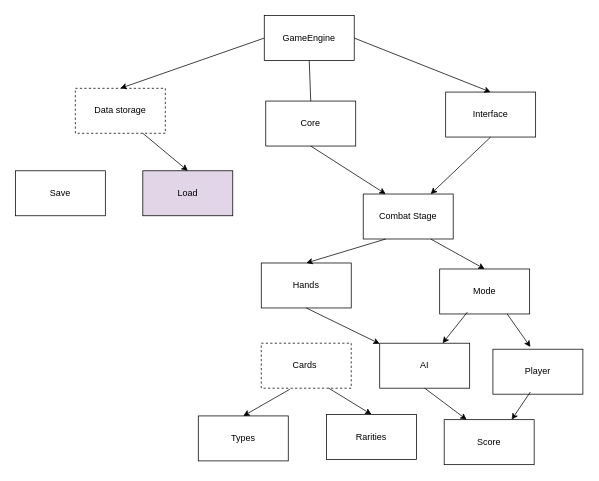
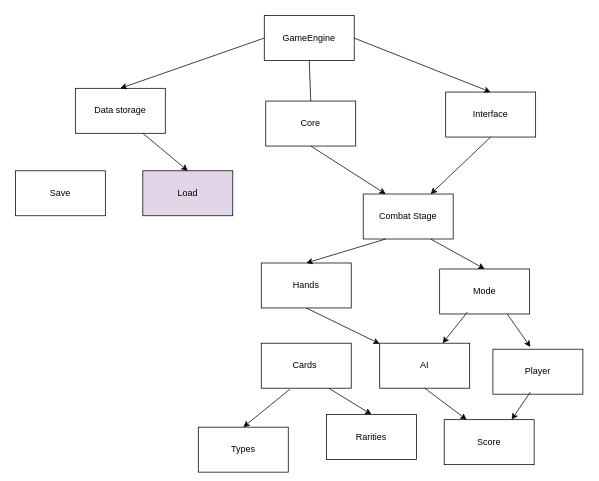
node "Data storage": style dashed -> solid
node "Cards": style dashed -> solid
node "Types": moved (243, 438) -> (243, 450)
